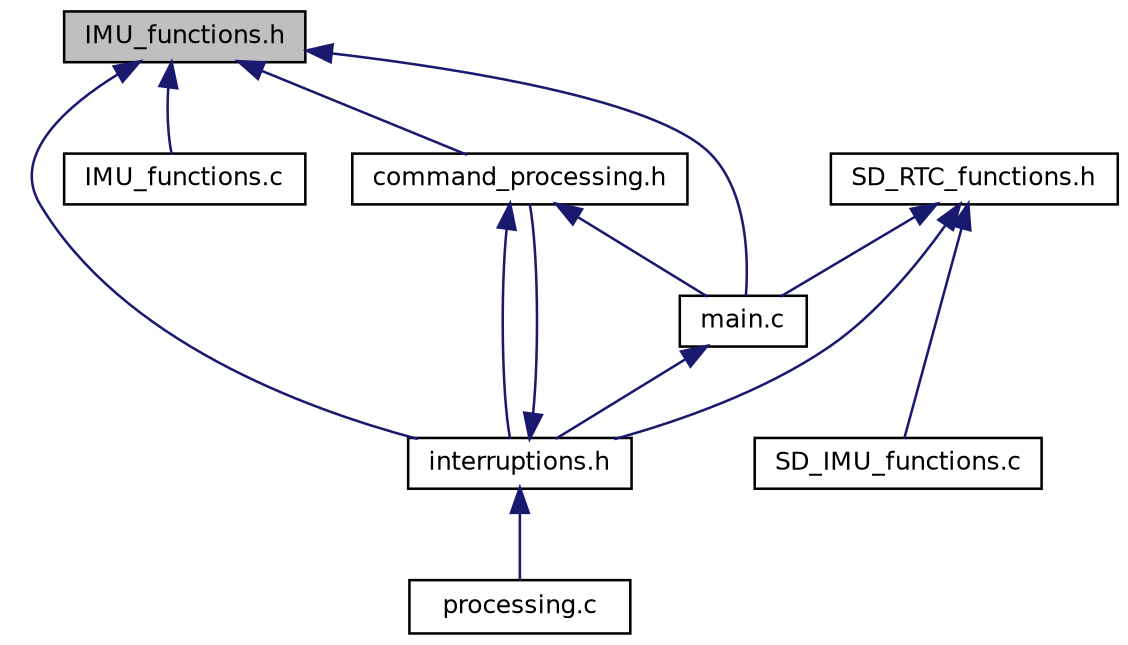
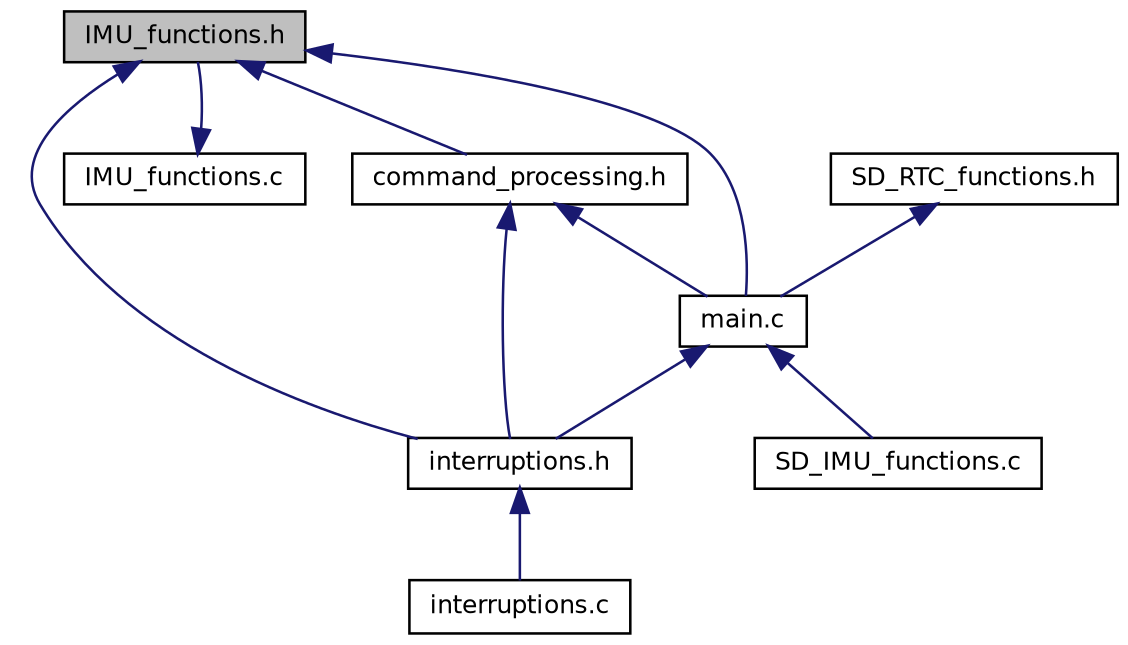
edge "IMU_functions.c" -> "IMU_functions.h": reversed
edge "command_processing.h" -> "interruptions.h": removed
edge "SD_IMU_functions.c" -> "SD_RTC_functions.h": now "SD_IMU_functions.c" -> "main.c"
edge "interruptions.h" -> "SD_RTC_functions.h": removed
node "processing.c": label "processing.c" -> "interruptions.c"
